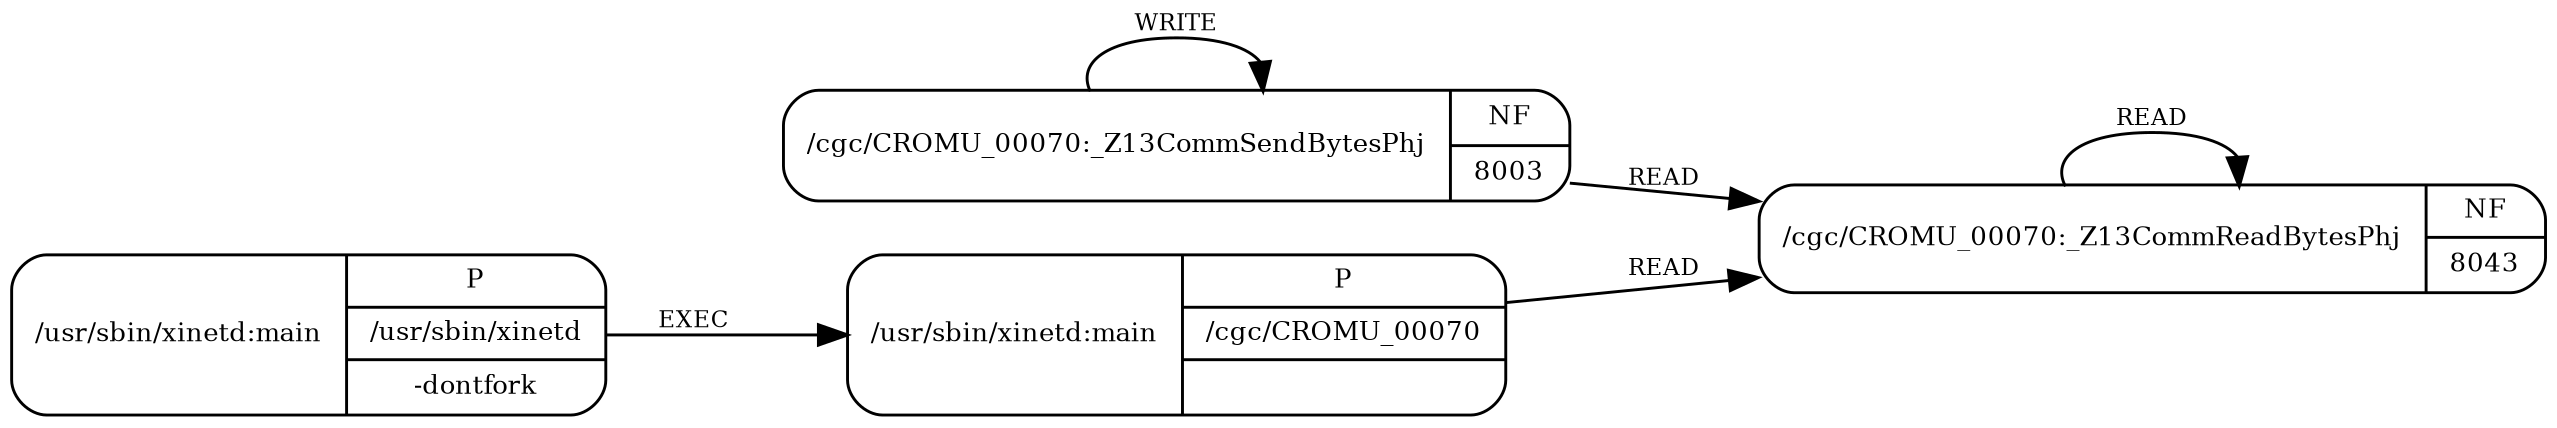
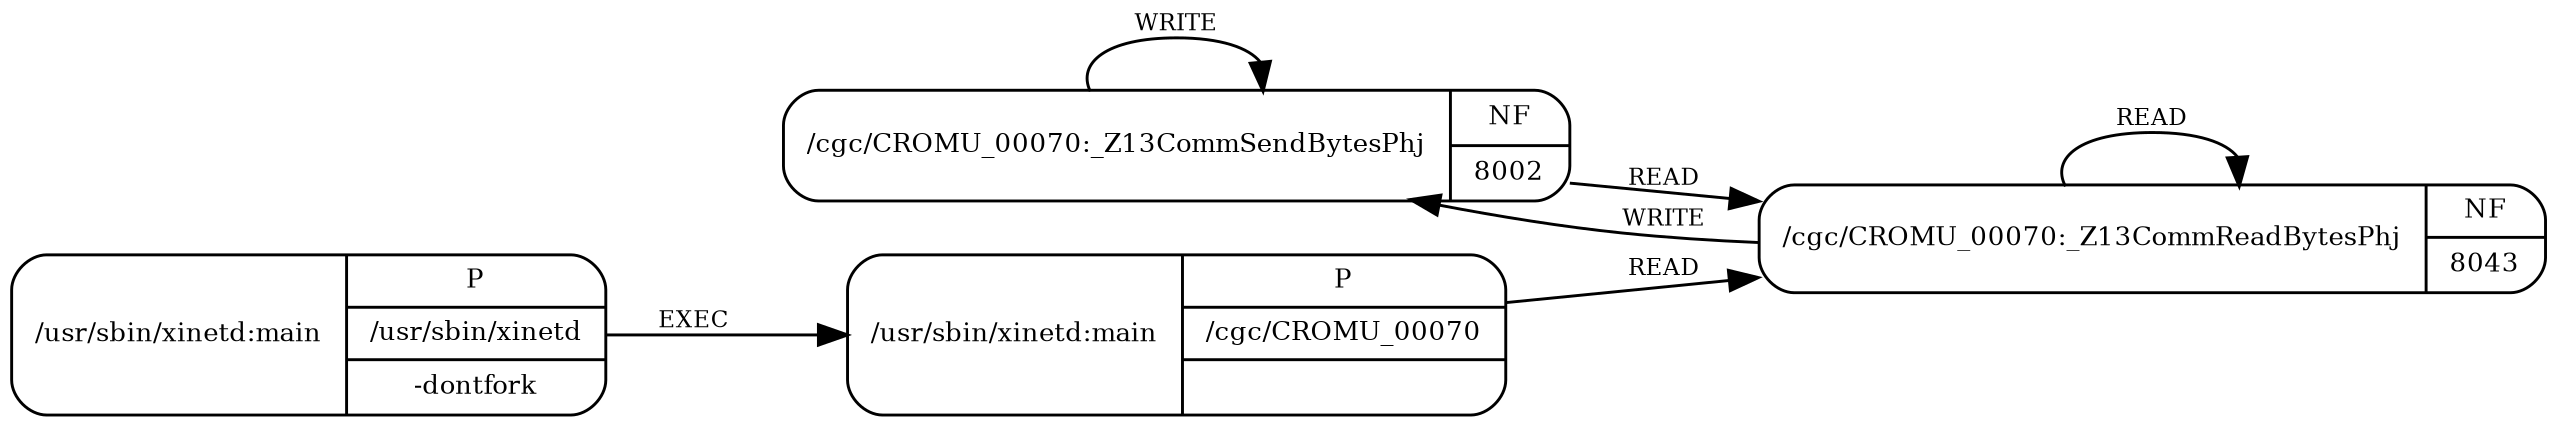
node "/cgc/CROMU_00070:_Z13CommSendBytesPhj": text "8003" -> "8002"
edge "/cgc/CROMU_00070:_Z13CommReadBytesPhj" -> "/cgc/CROMU_00070:_Z13CommSendBytesPhj": added, label "WRITE"
